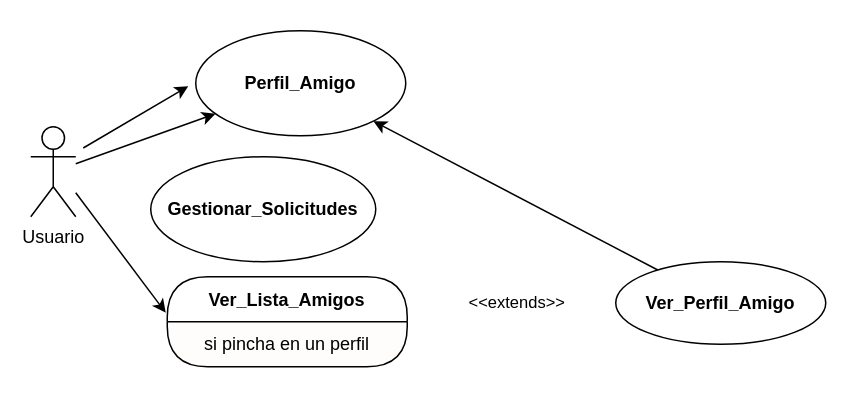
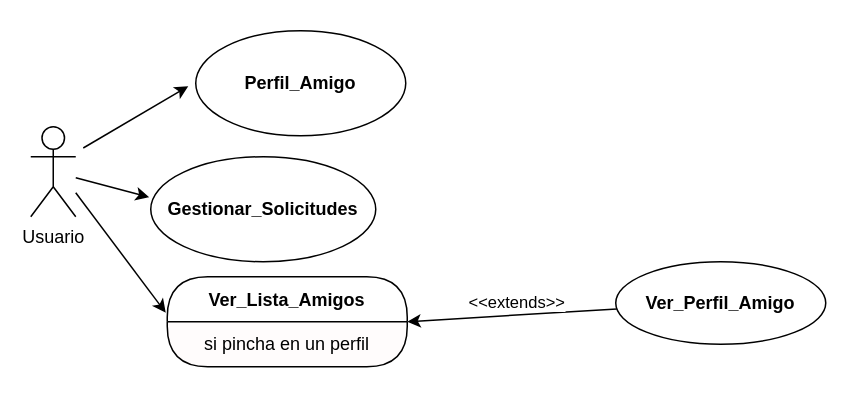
edge "Usuario" -> "Perfil_Amigo": now "Usuario" -> "Gestionar_Solicitudes"
edge "Ver_Perfil_Amigo" -> "Perfil_Amigo": now "Ver_Perfil_Amigo" -> "si pincha en un perfil"
